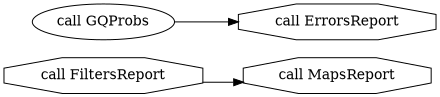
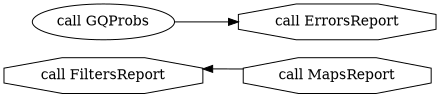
edge "call FiltersReport" -> "call MapsReport": reversed
